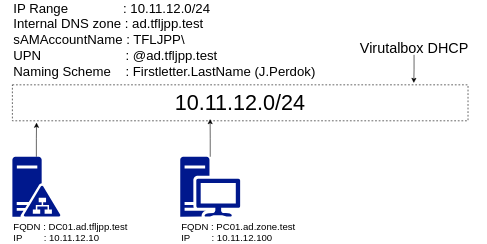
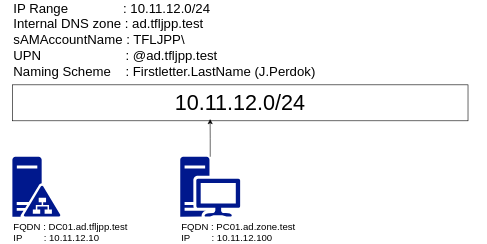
node "Virutalbox DHCP": removed
edge "Virutalbox DHCP" -> "10.11.12.0/24": removed
node "10.11.12.0/24": style dashed -> solid
edge "FQDN : DC01.ad.tfljpp.test IP : 10.11.12.10" -> "10.11.12.0/24": removed
